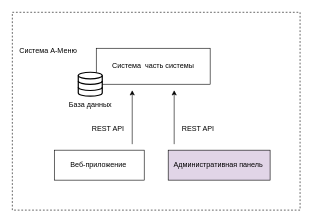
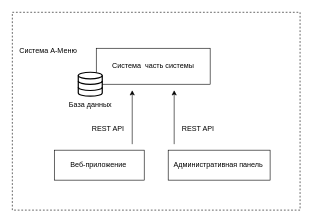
node "Административная панель": fillcolor #e1d5e7 -> #ffffff
